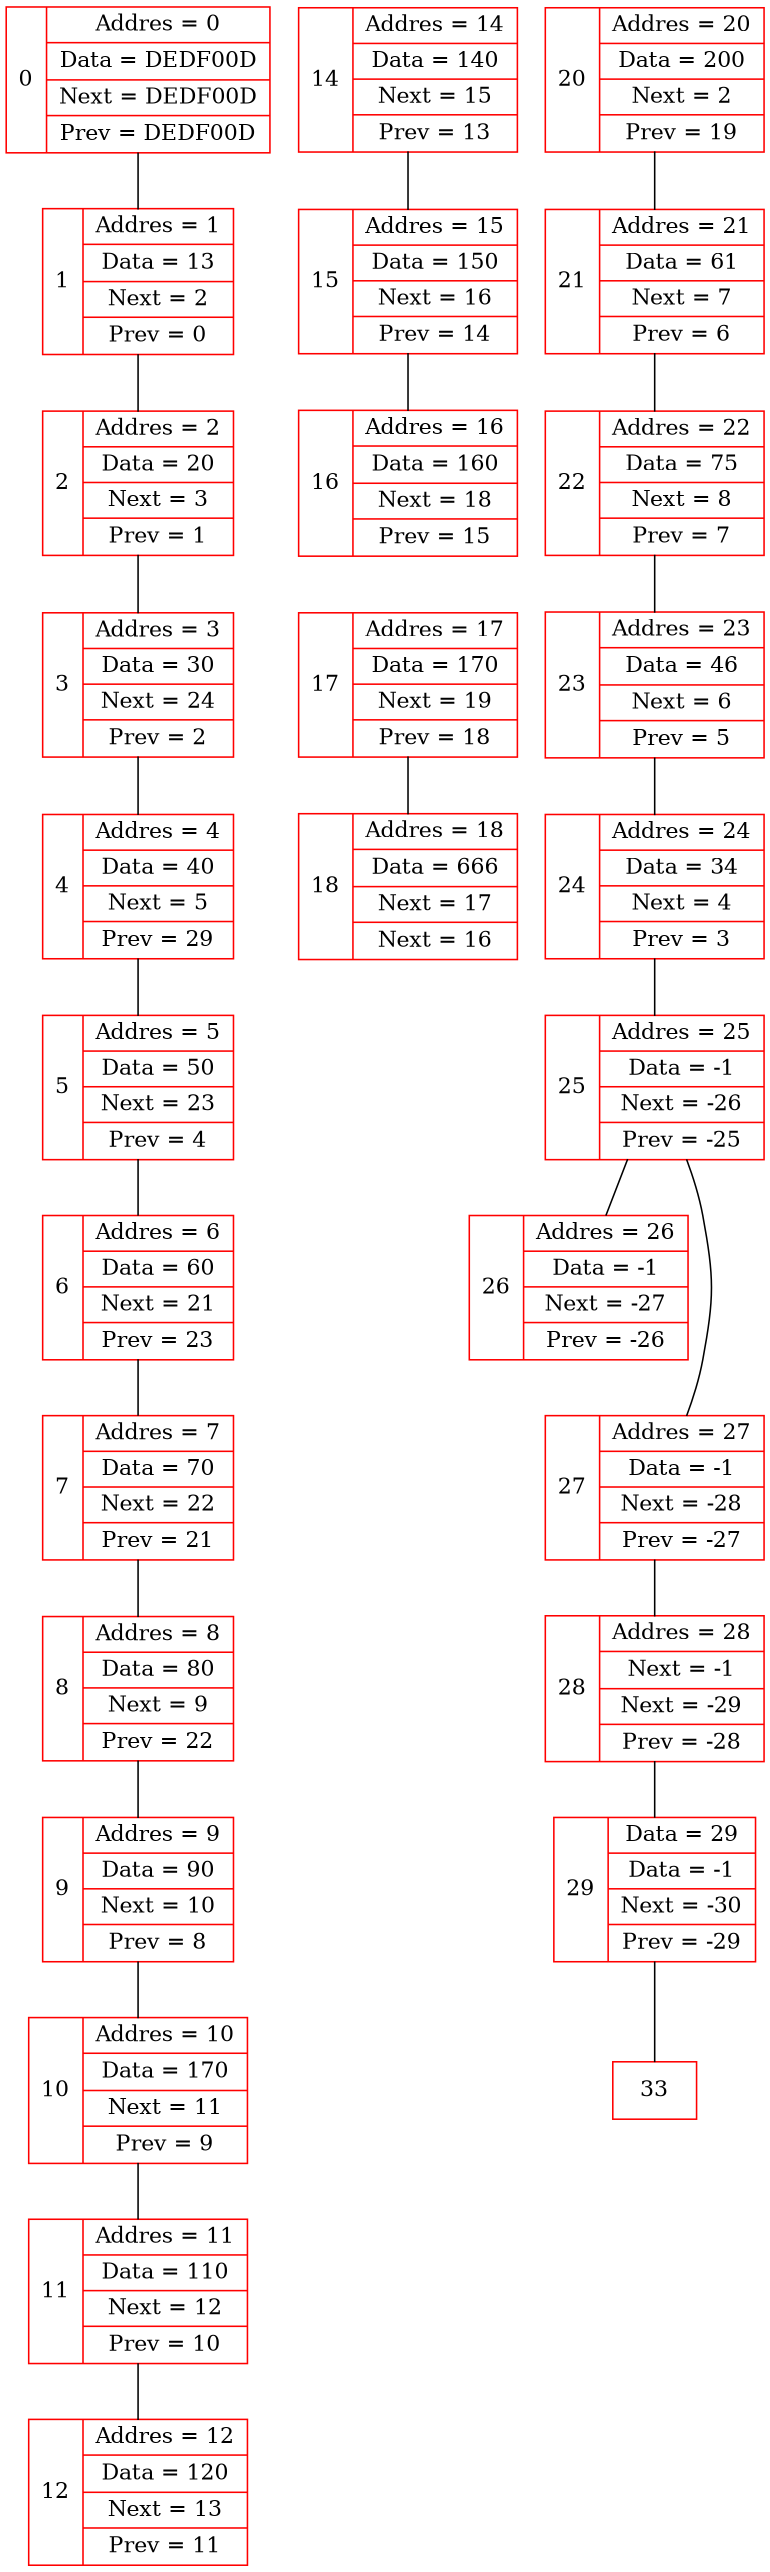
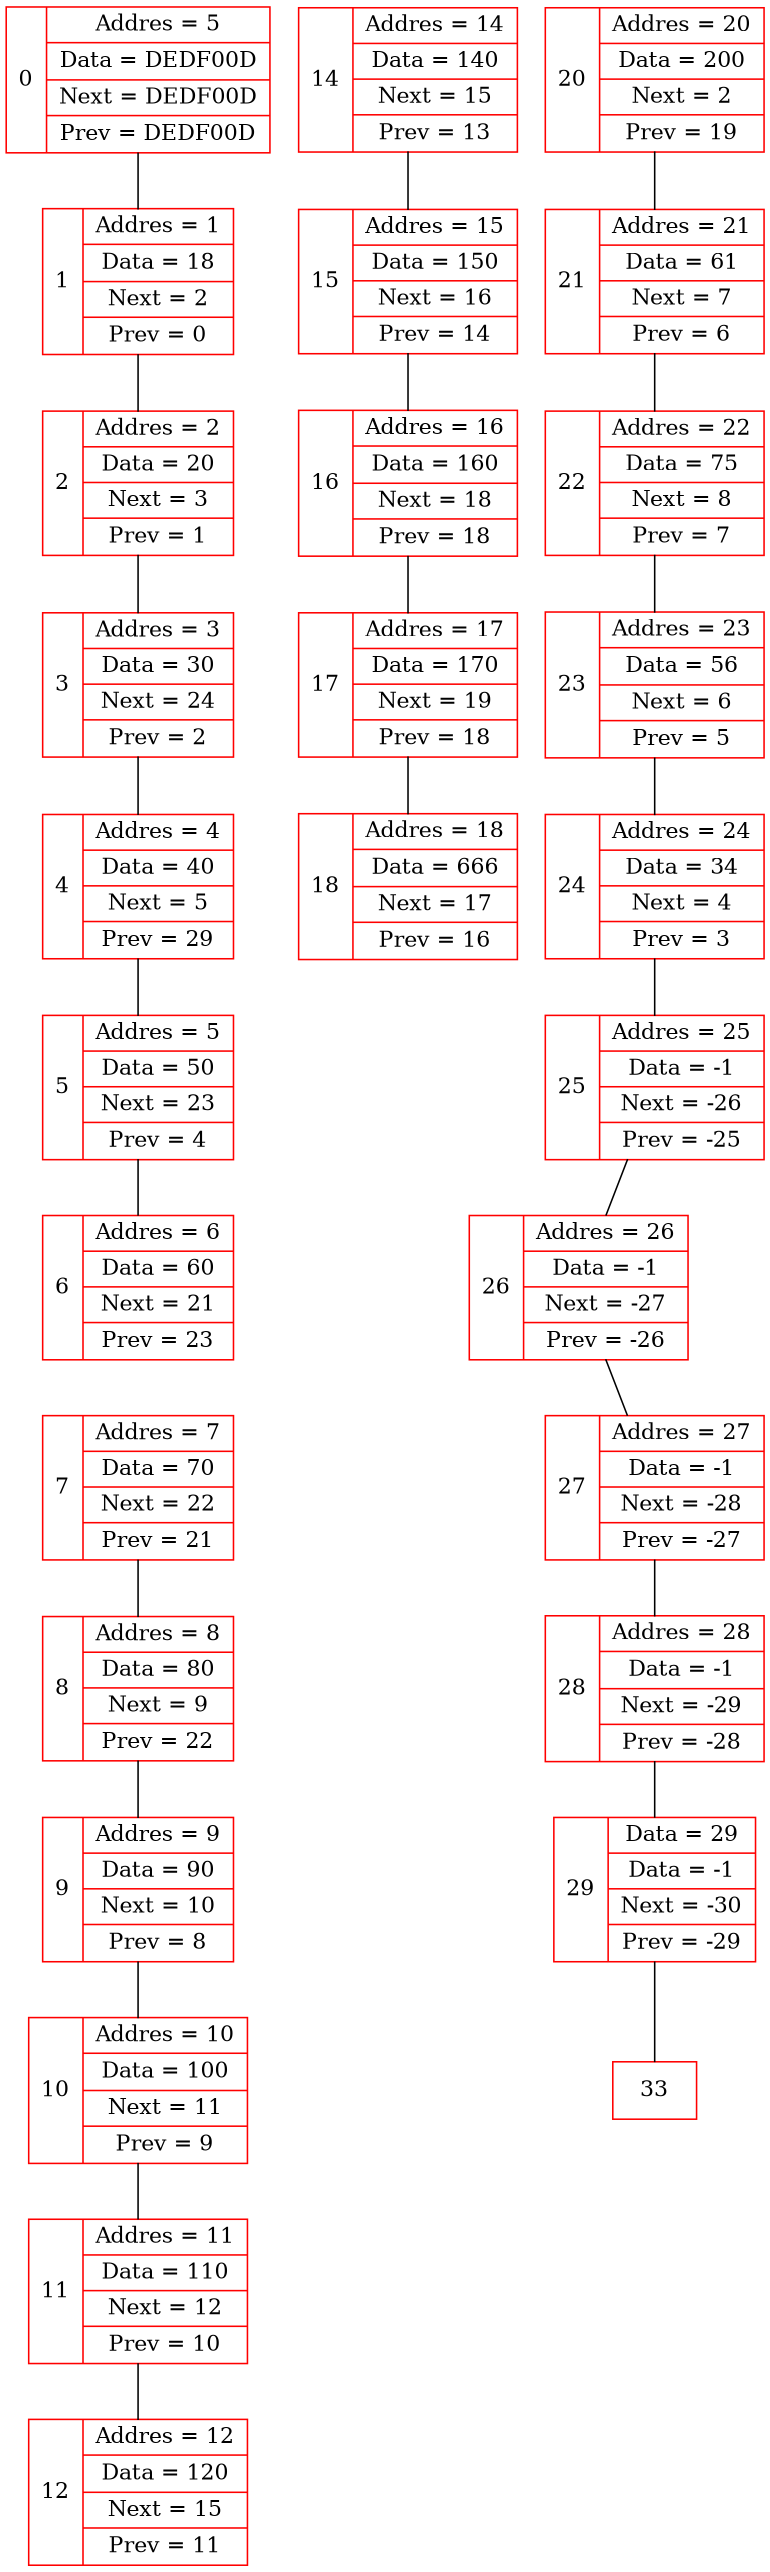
node "0": text "Addres = 0" -> "Addres = 5"
node "1": text "Data = 13" -> "Data = 18"
node "16": text "Prev = 15" -> "Prev = 18"
edge "16" -- "17": added
node "23": text "Data = 46" -> "Data = 56"
node "18": text "Next = 16" -> "Prev = 16"
edge "25" -- "27": now "26" -- "27"
edge "6" -- "7": removed
node "28": text "Next = -1" -> "Data = -1"
node "10": text "Data = 170" -> "Data = 100"
node "12": text "Next = 13" -> "Next = 15"
